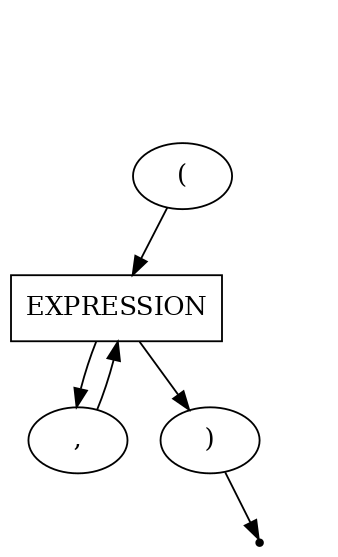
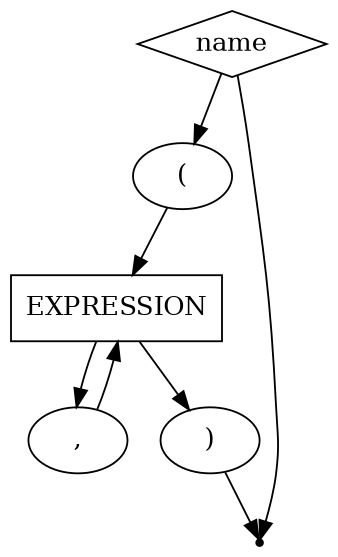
node "name": added
